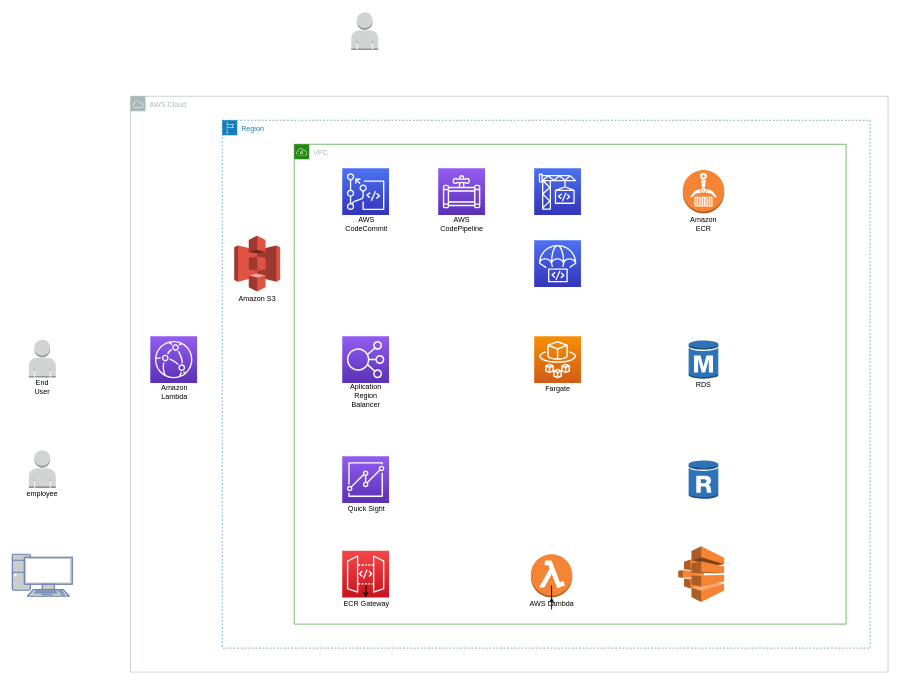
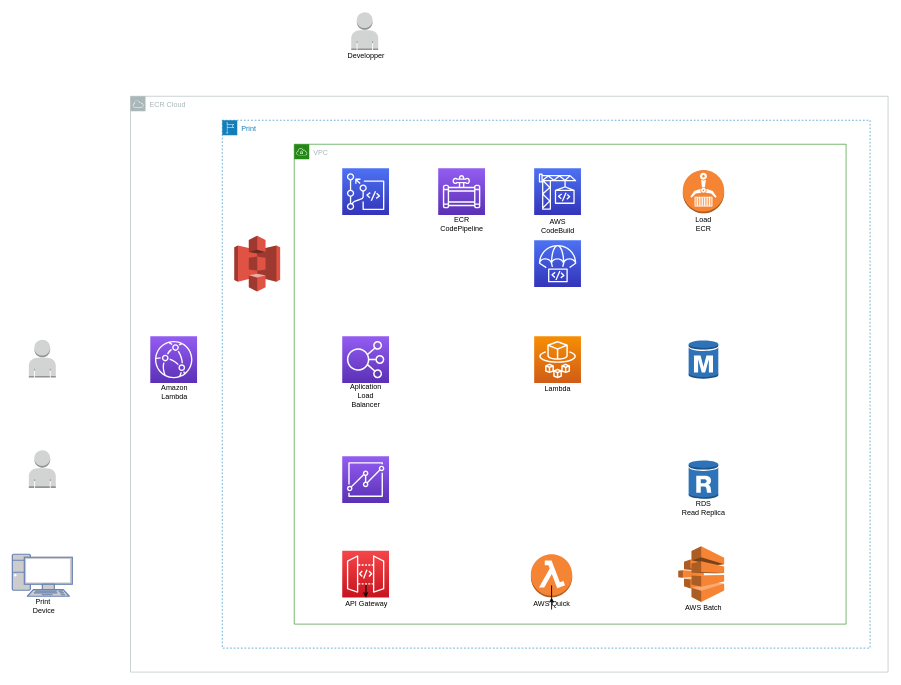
node "Developper": added
node "AWS Cloud": label "AWS Cloud" -> "ECR Cloud"
node "Region": label "Region" -> "Print"
node "AWS CodeCommit": removed
node "AWS CodePipeline": label "AWS CodePipeline" -> "ECR CodePipeline"
node "Amazon ECR": label "Amazon ECR" -> "Load ECR"
node "AWS CodeBuild": added
node "Amazon S3": removed
node "RDS": removed
node "End User": removed
node "Fargate": label "Fargate" -> "Lambda"
node "Aplication Region Balancer": label "Aplication Region Balancer" -> "Aplication Load Balancer"
node "employee": removed
node "Quick Sight": removed
node "RDS Read Replica": added
node "ECR Gateway": label "ECR Gateway" -> "API Gateway"
node "AWS Lambda": label "AWS Lambda" -> "AWS Quick"
node "Print Device": added
node "AWS Batch": added
